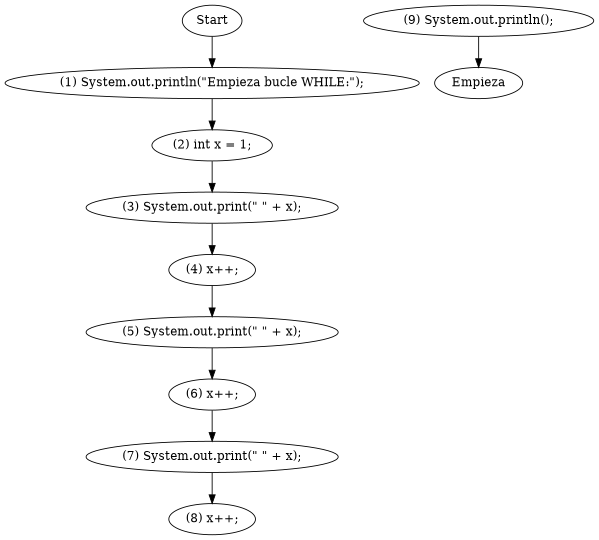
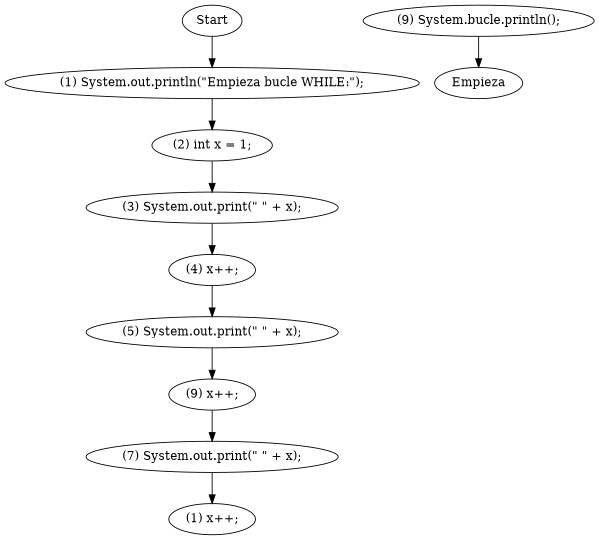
node "(9) System.out.println();": label "(9) System.out.println();" -> "(9) System.bucle.println();"
node "(6) x++;": label "(6) x++;" -> "(9) x++;"
node "(8) x++;": label "(8) x++;" -> "(1) x++;"
